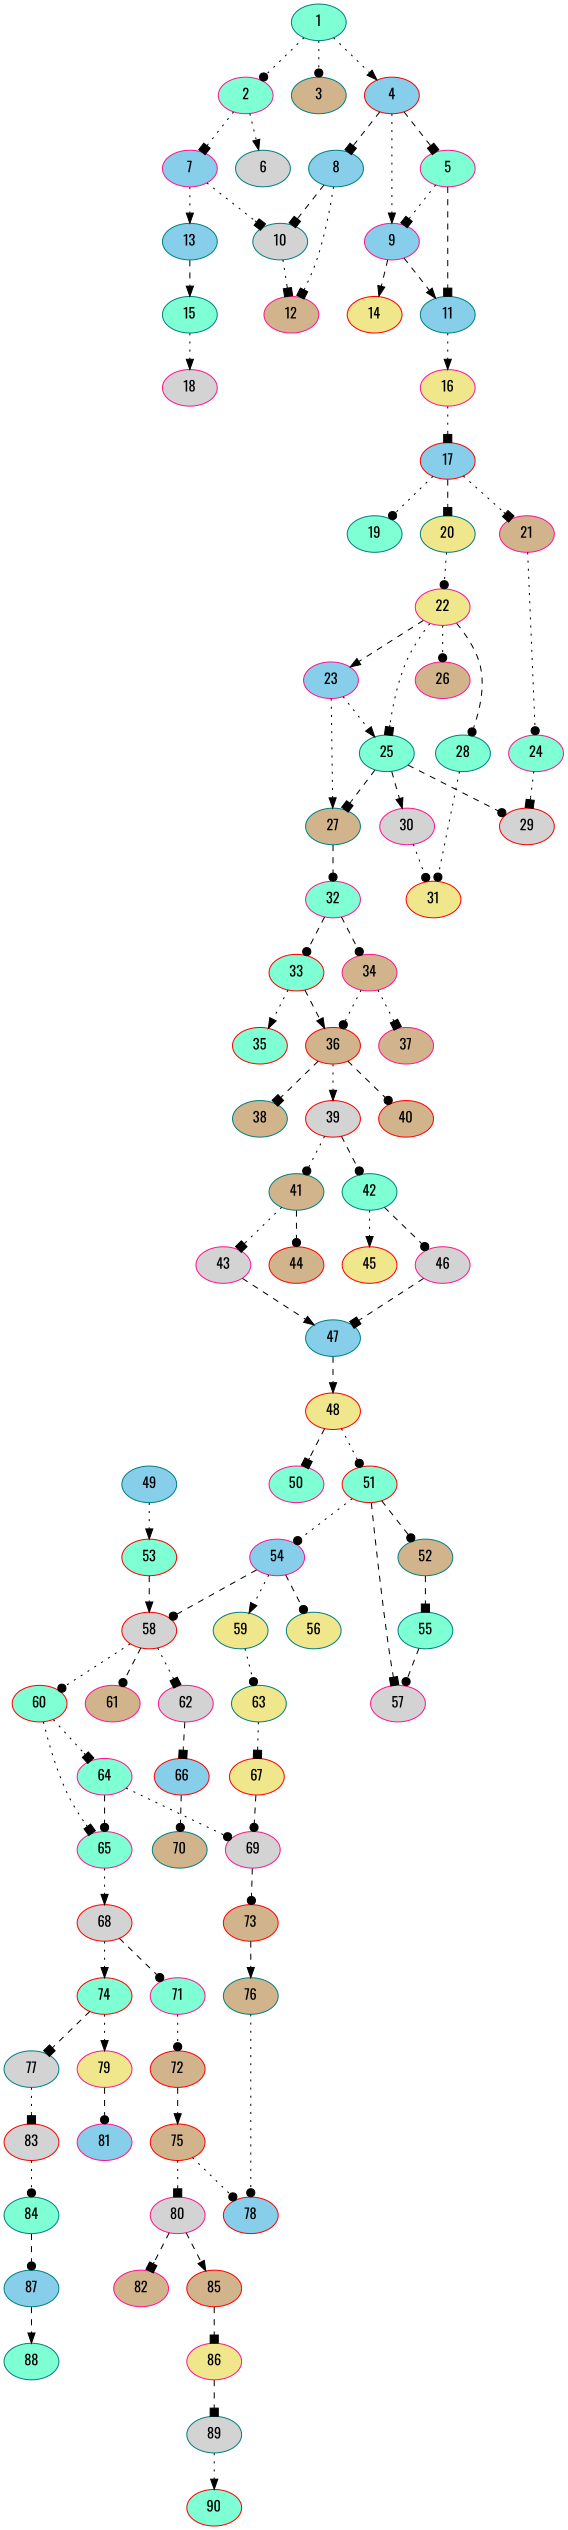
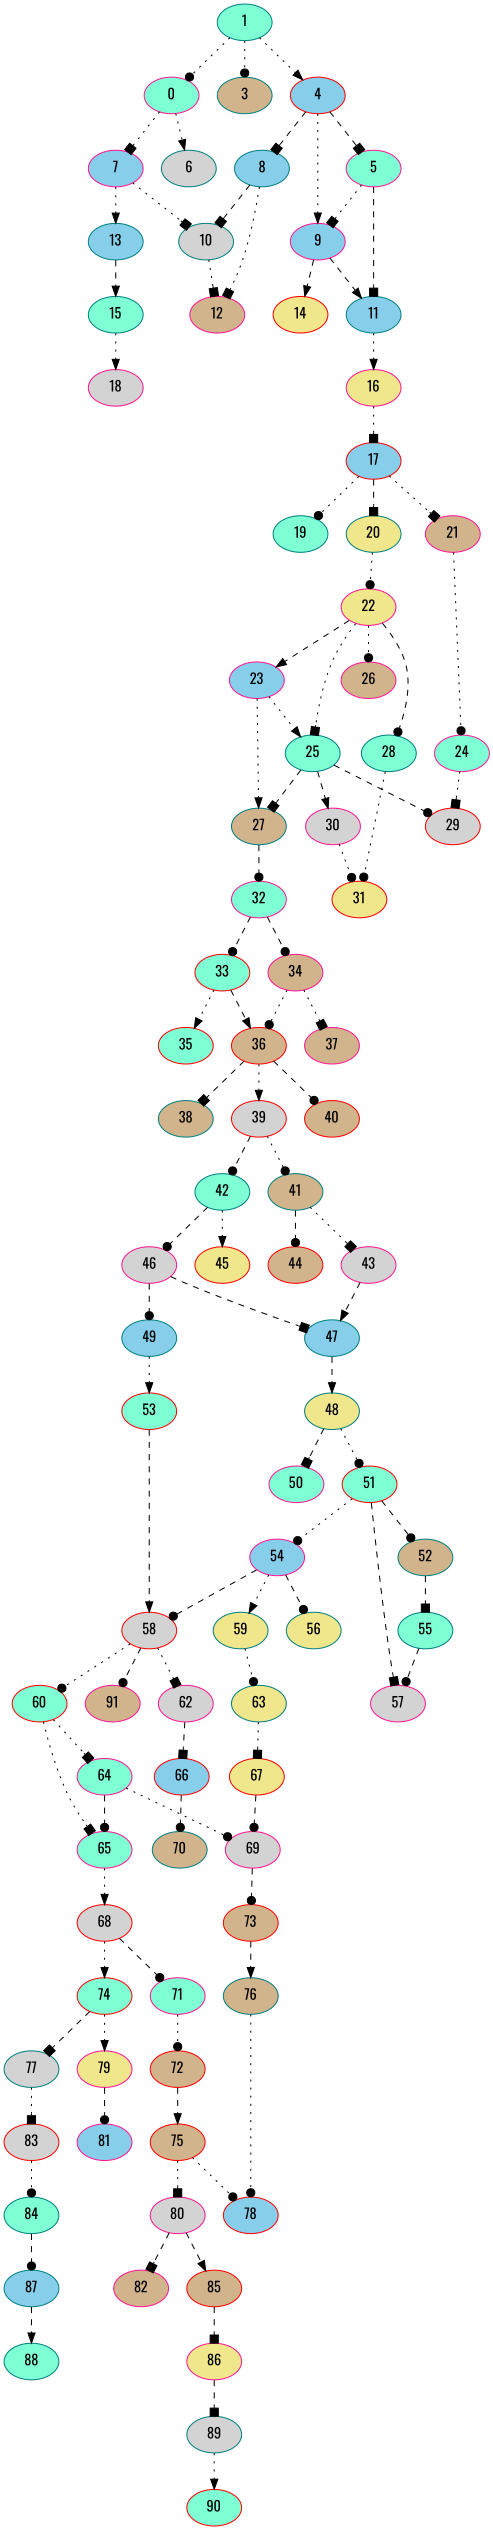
node "2": label "2" -> "0"
edge "46" -> "49": added
node "48": color red -> teal
node "61": label "61" -> "91"
